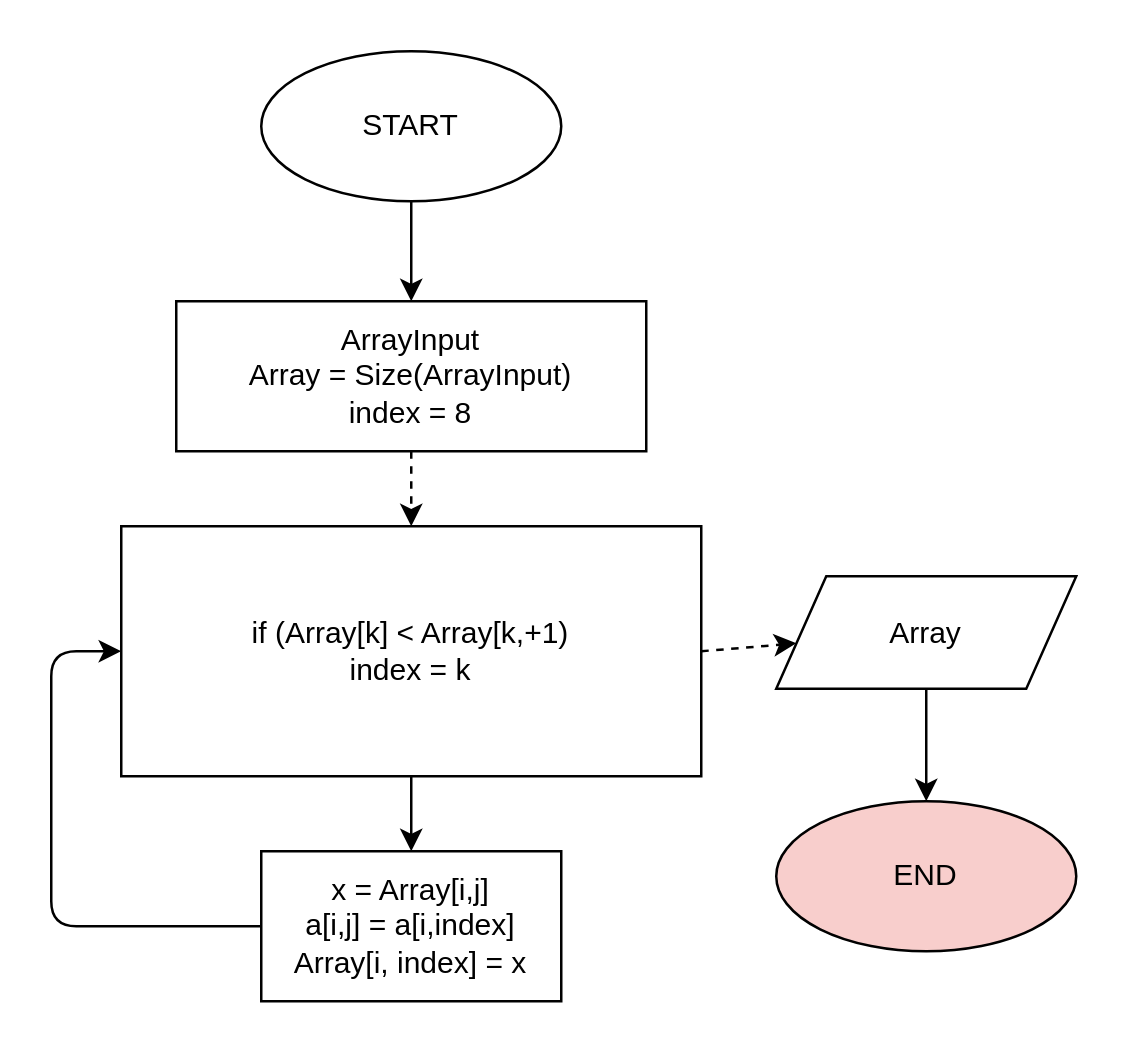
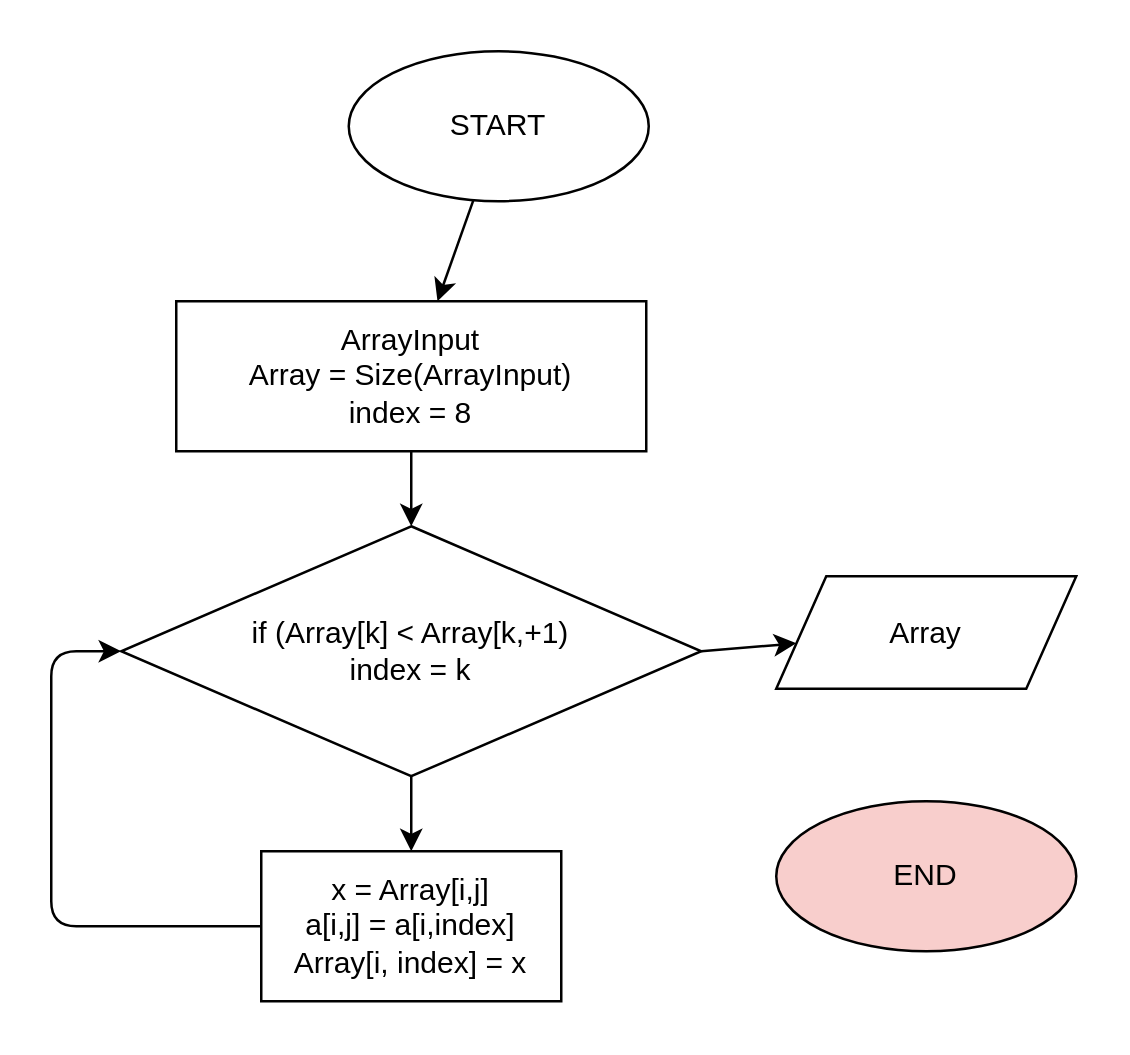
node "START": moved (411, 126) -> (499, 126)
edge "ArrayInput Array = Size(ArrayInput) index = 8" -> "if (Array[k] < Array[k,+1) index = k": style dashed -> solid
edge "if (Array[k] < Array[k,+1) index = k" -> "Array": style dashed -> solid
node "if (Array[k] < Array[k,+1) index = k": shape rectangle -> diamond
edge "Array" -> "END": removed
